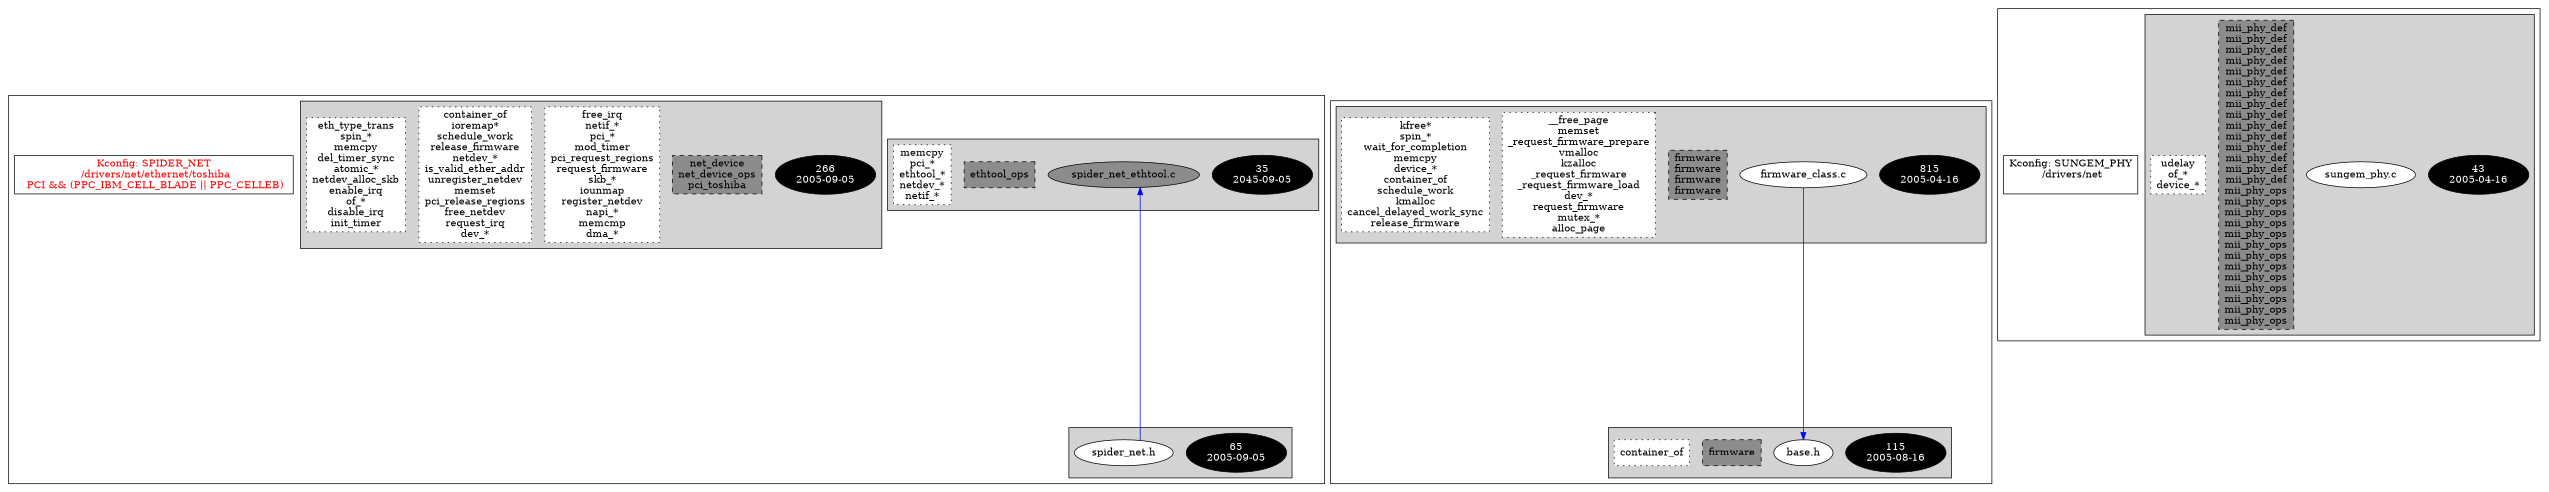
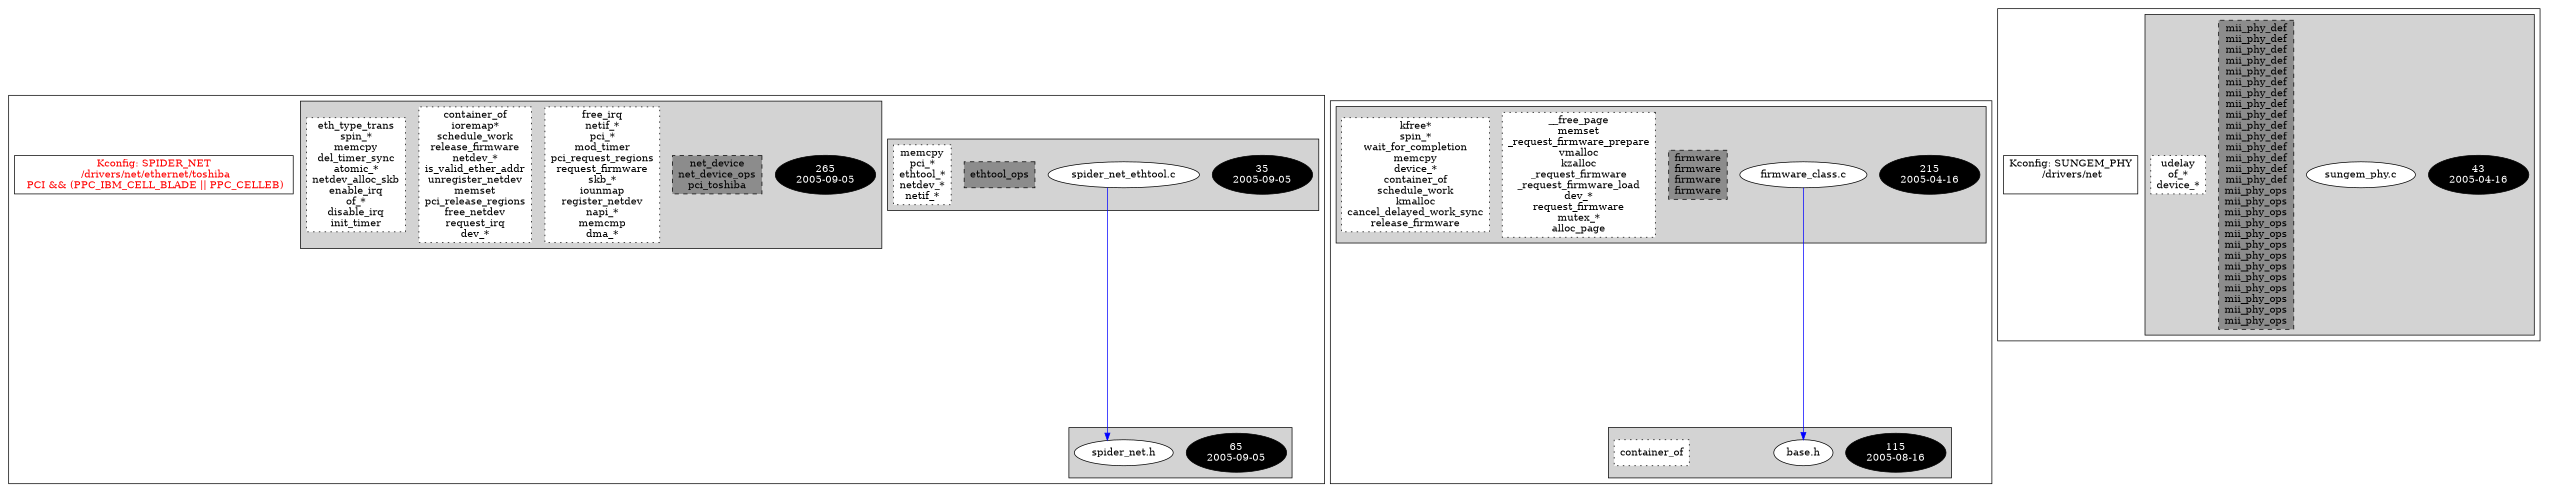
node "266 2005-09-05": label "266 2005-09-05" -> "265 2005-09-05"
node "spider_net_ethtool.c": fillcolor grey55 -> white
node "35 2045-09-05": label "35 2045-09-05" -> "35 2005-09-05"
node "815 2005-04-16": label "815 2005-04-16" -> "215 2005-04-16"
edge "spider_net.h" -> "spider_net_ethtool.c": reversed
node "firmware": removed
